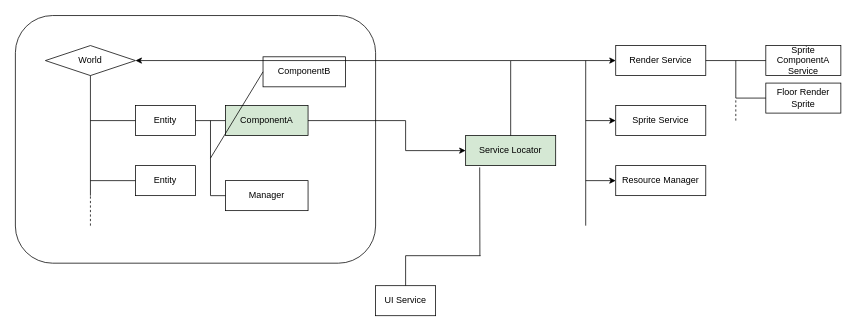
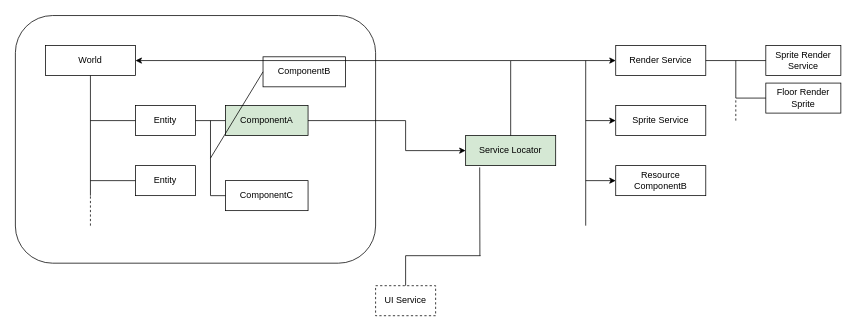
node "World": shape diamond -> rectangle
node "Sprite ComponentA Service": label "Sprite ComponentA Service" -> "Sprite Render Service"
node "Resource Manager": label "Resource Manager" -> "Resource ComponentB"
node "Manager": label "Manager" -> "ComponentC"
node "UI Service": style solid -> dashed
